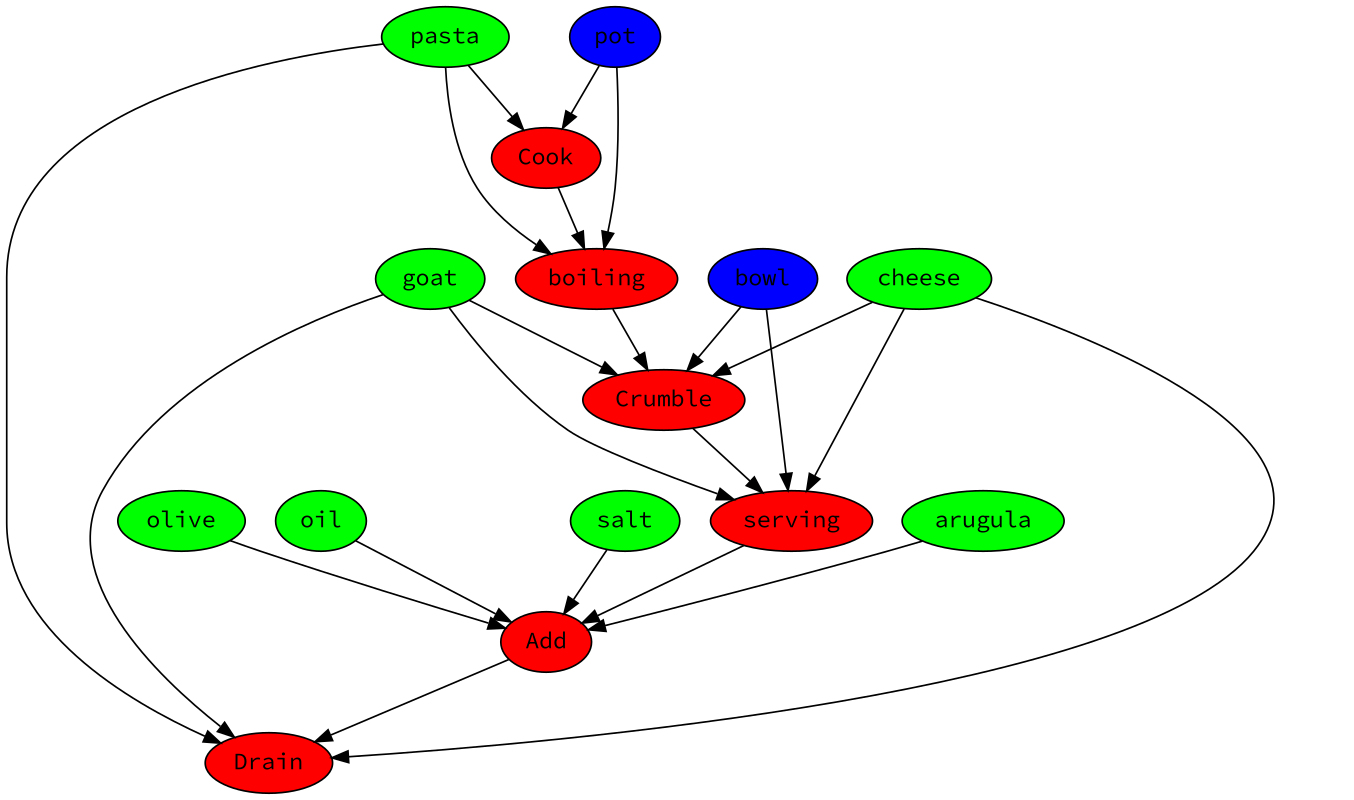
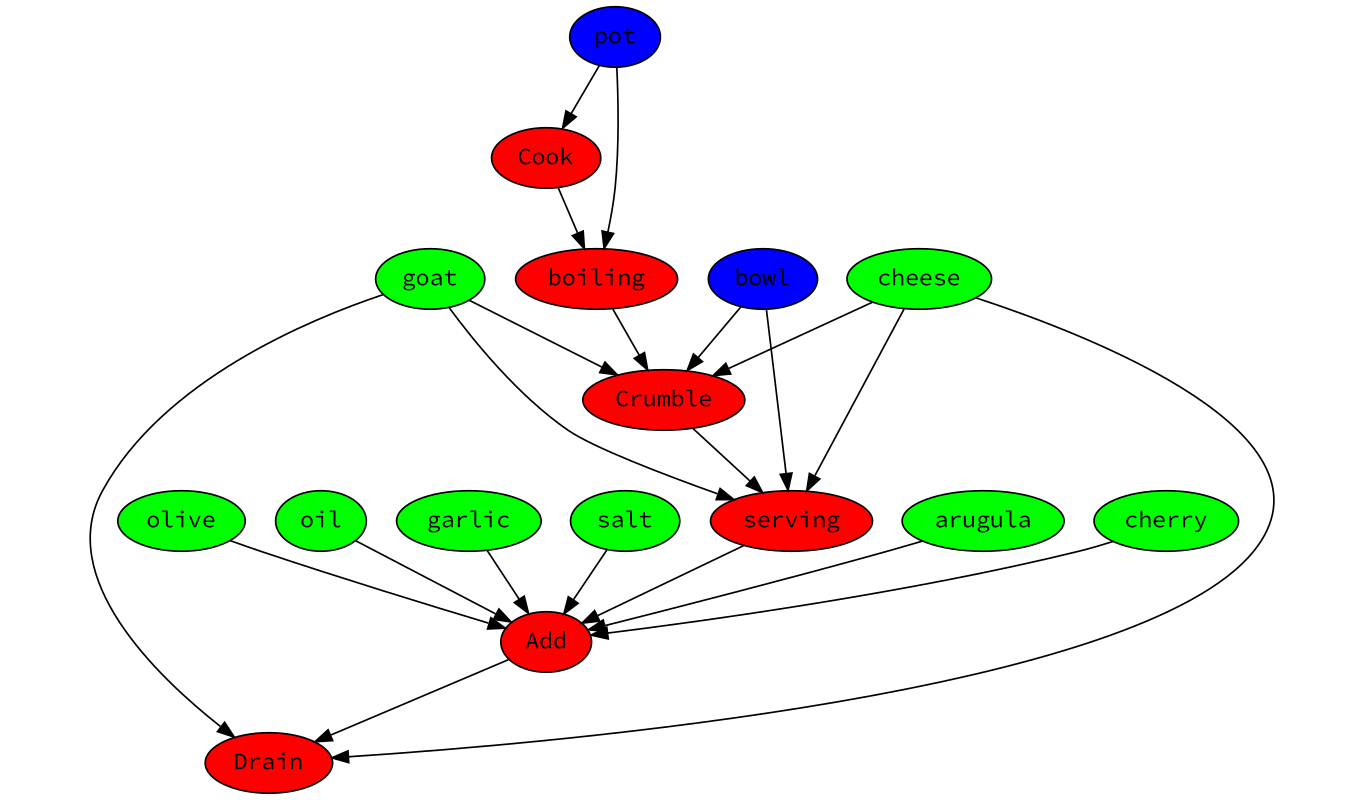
node "pasta": removed
node "garlic": added
node "cherry": added
